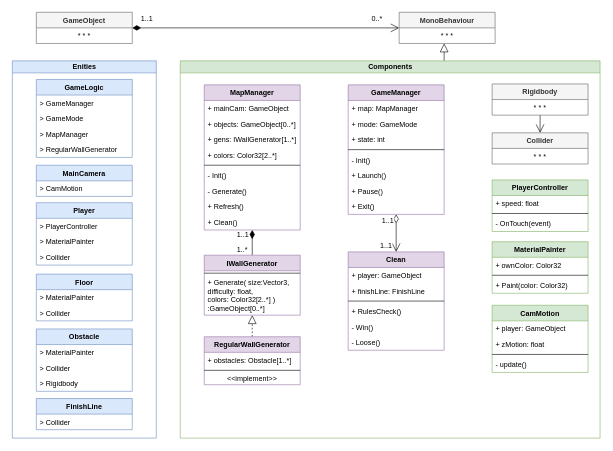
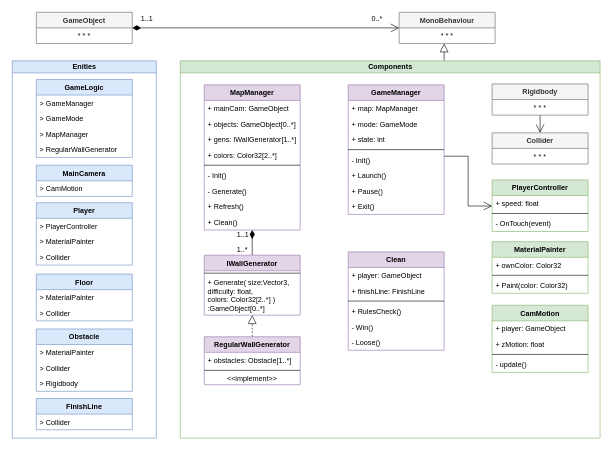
edge "GameManager" -> "PlayerController": added
edge "GameManager" -- "Clean": removed, labels "1..1", "1..1"
